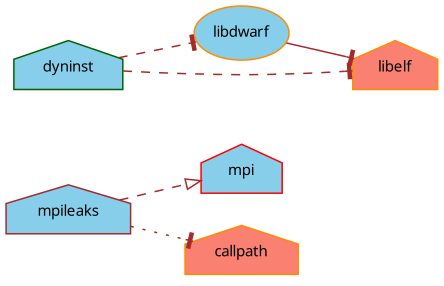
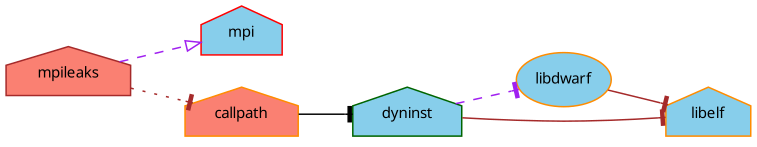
edge "dyninst" -> "libdwarf": color brown -> purple
node "libelf": fillcolor salmon -> skyblue
edge "dyninst" -> "libelf": style dashed -> solid
edge "callpath" -> "dyninst": added
edge "mpileaks" -> "mpi": color brown -> purple
node "mpileaks": fillcolor skyblue -> salmon
